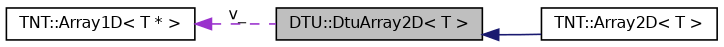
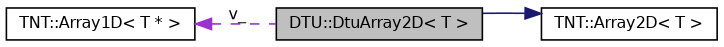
edge "TNT::Array2D< T >" -> "DTU::DtuArray2D< T >": reversed
